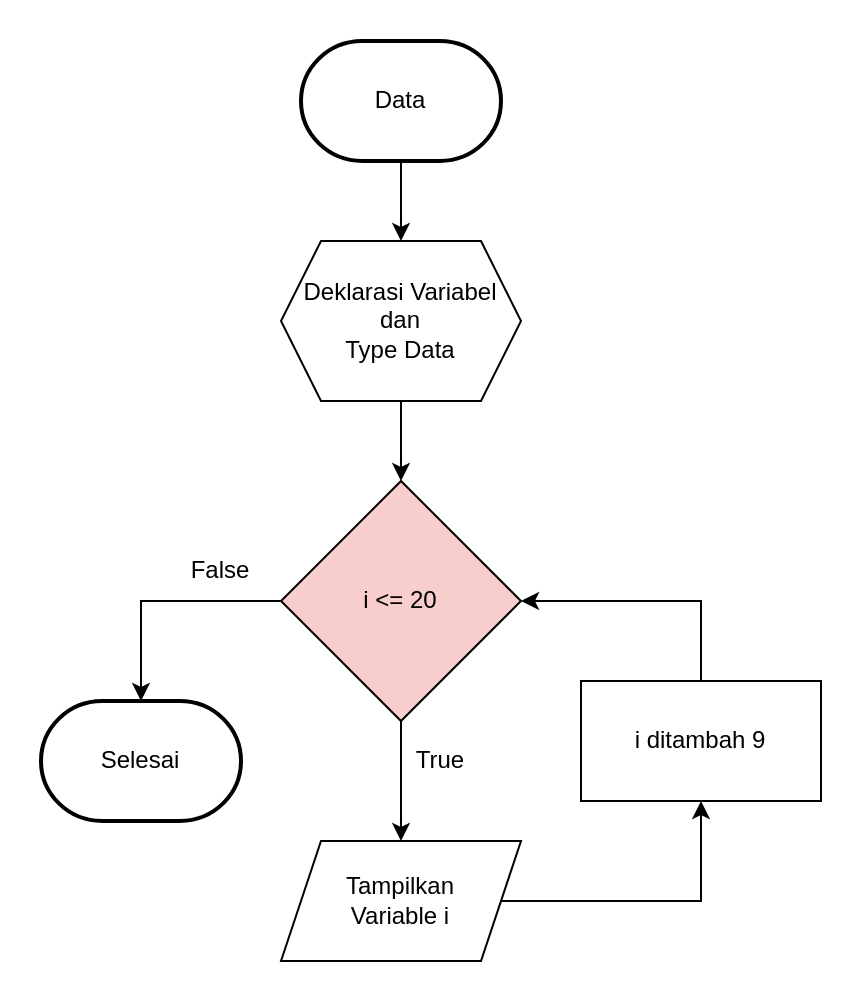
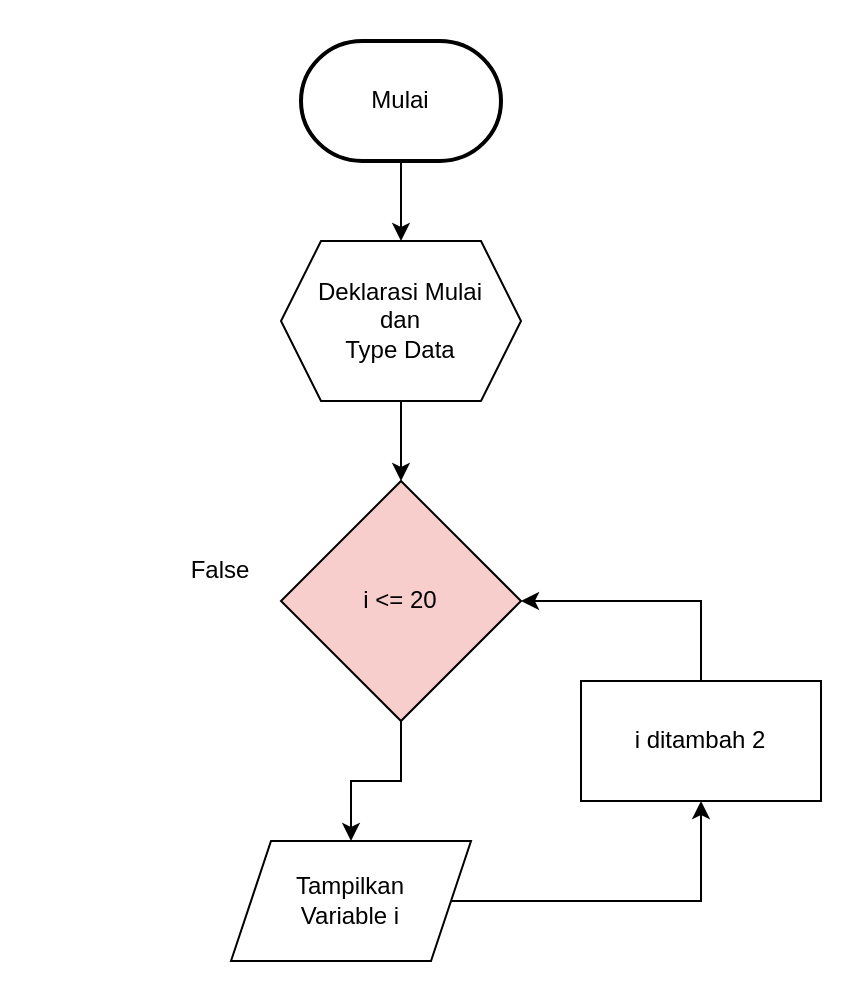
node "Data": label "Data" -> "Mulai"
node "Deklarasi Variabel dan Type Data": label "Deklarasi Variabel dan Type Data" -> "Deklarasi Mulai dan Type Data"
edge "i <= 20" -> "Selesai": removed
node "i ditambah 9": label "i ditambah 9" -> "i ditambah 2"
node "Selesai": removed
node "True": removed
node "Tampilkan Variable i": moved (401, 901) -> (351, 901)
